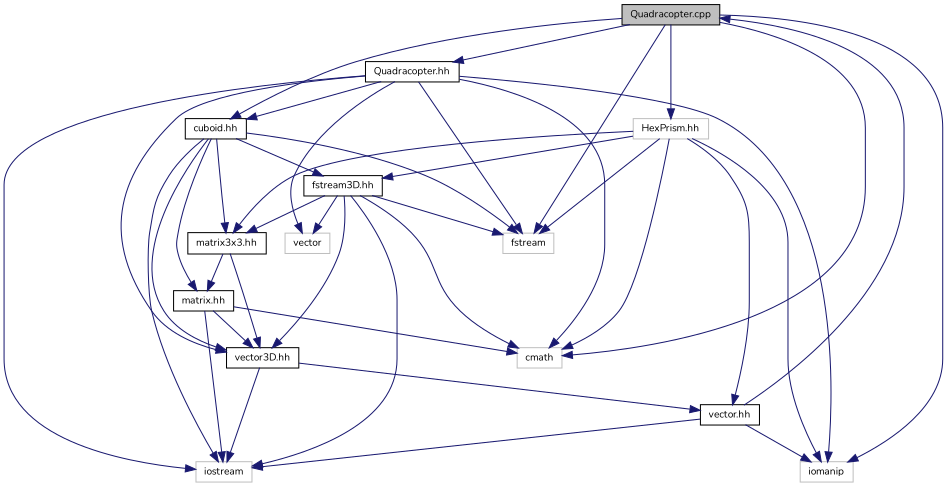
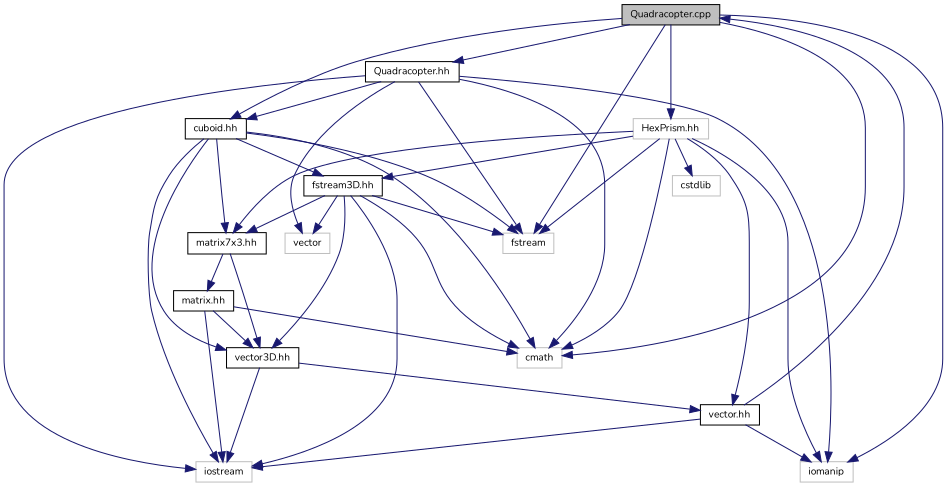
edge "Quadracopter.hh" -> "vector3D.hh": removed
node "cstdlib": added
edge "cuboid.hh" -> "matrix.hh": now "cuboid.hh" -> "cmath"
node "matrix3x3.hh": label "matrix3x3.hh" -> "matrix7x3.hh"
